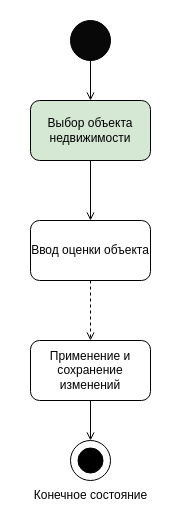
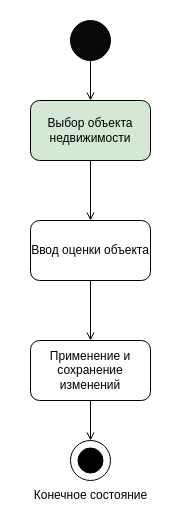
edge "Ввод оценки объекта" -> "Применение и сохранение изменений": style dashed -> solid
